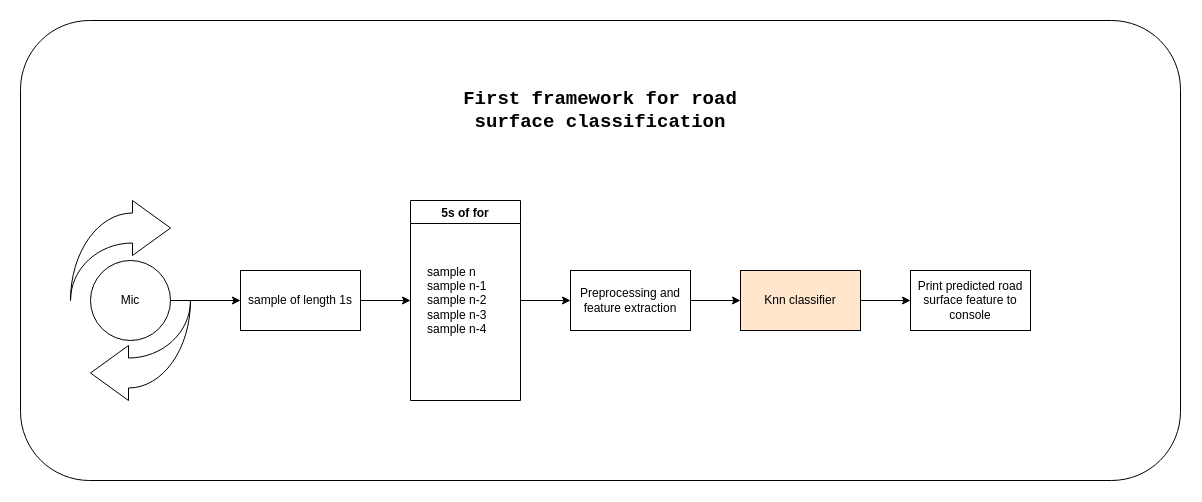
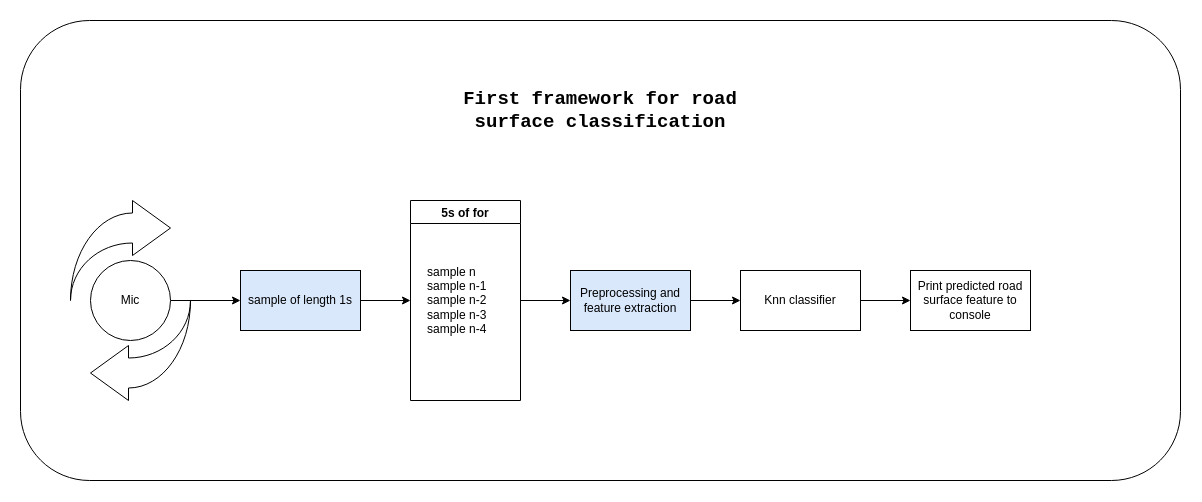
node "sample of length 1s": fillcolor #ffffff -> #dae8fc
node "Preprocessing and feature extraction": fillcolor #ffffff -> #dae8fc
node "Knn classifier": fillcolor #ffe6cc -> #ffffff
